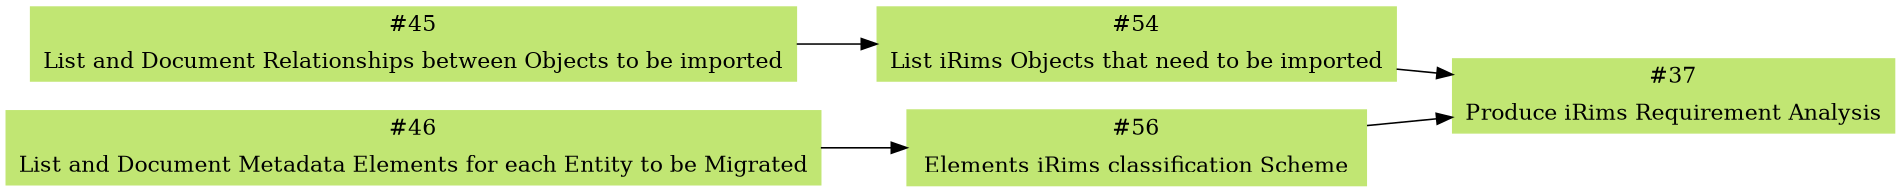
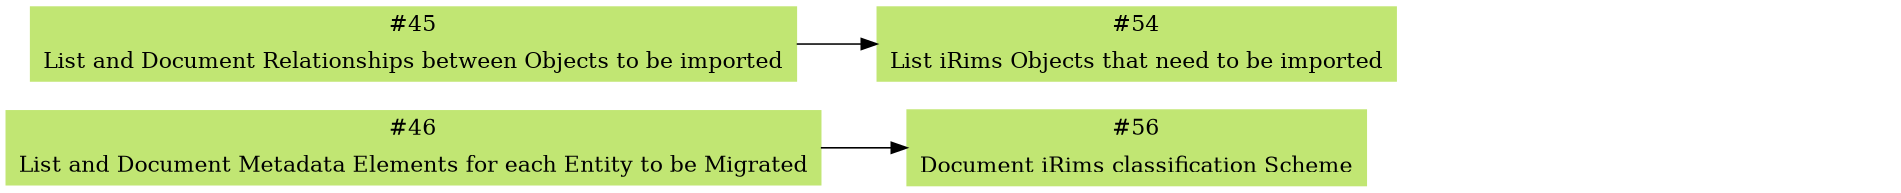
node "#37": removed
node "#56": text "Elements iRims classification Scheme" -> "Document iRims classification Scheme"
